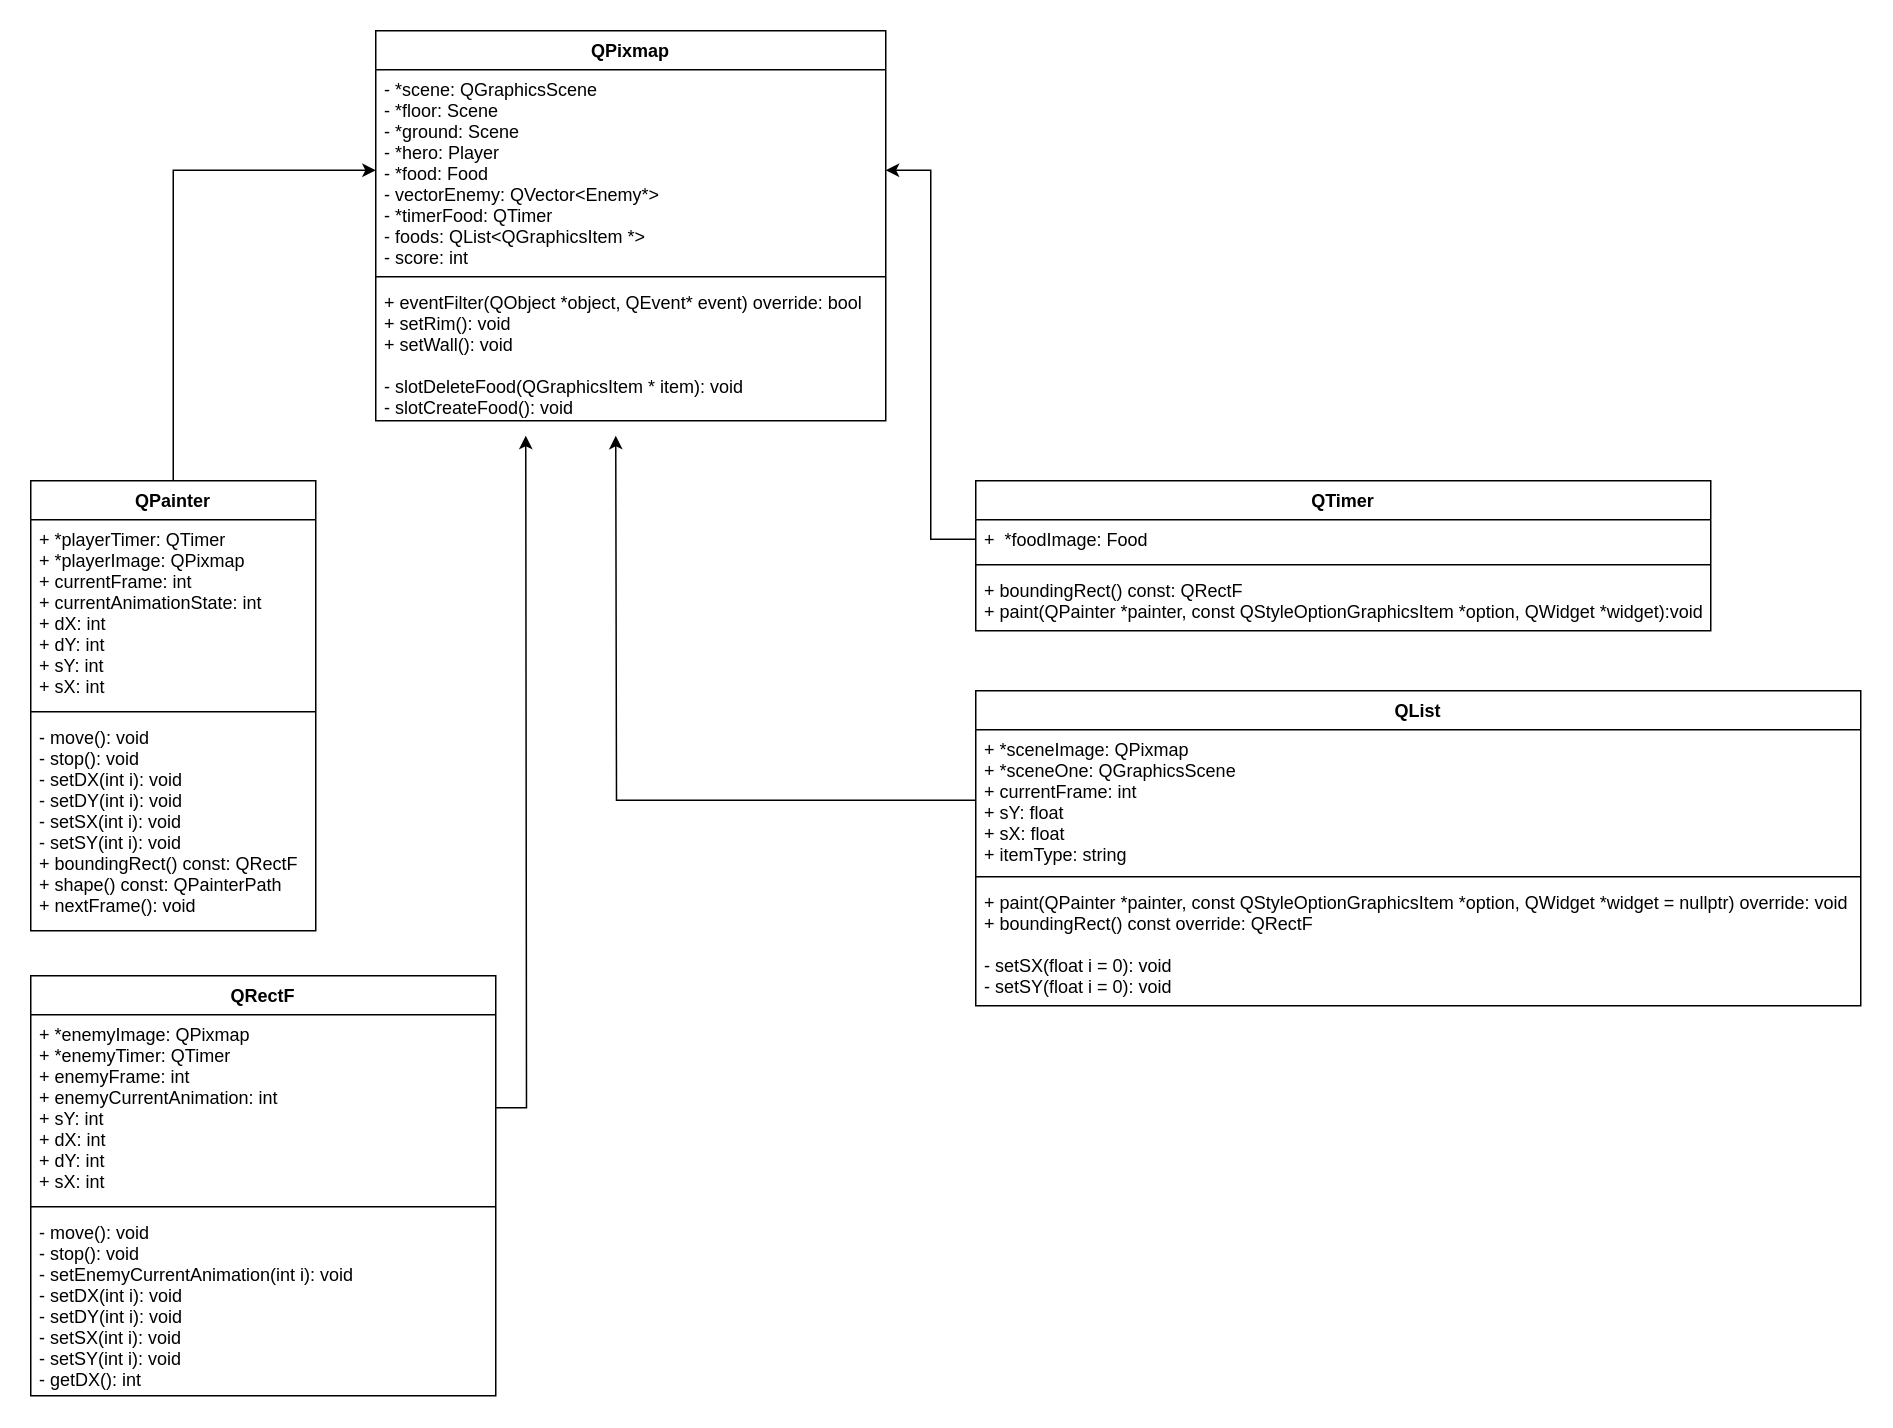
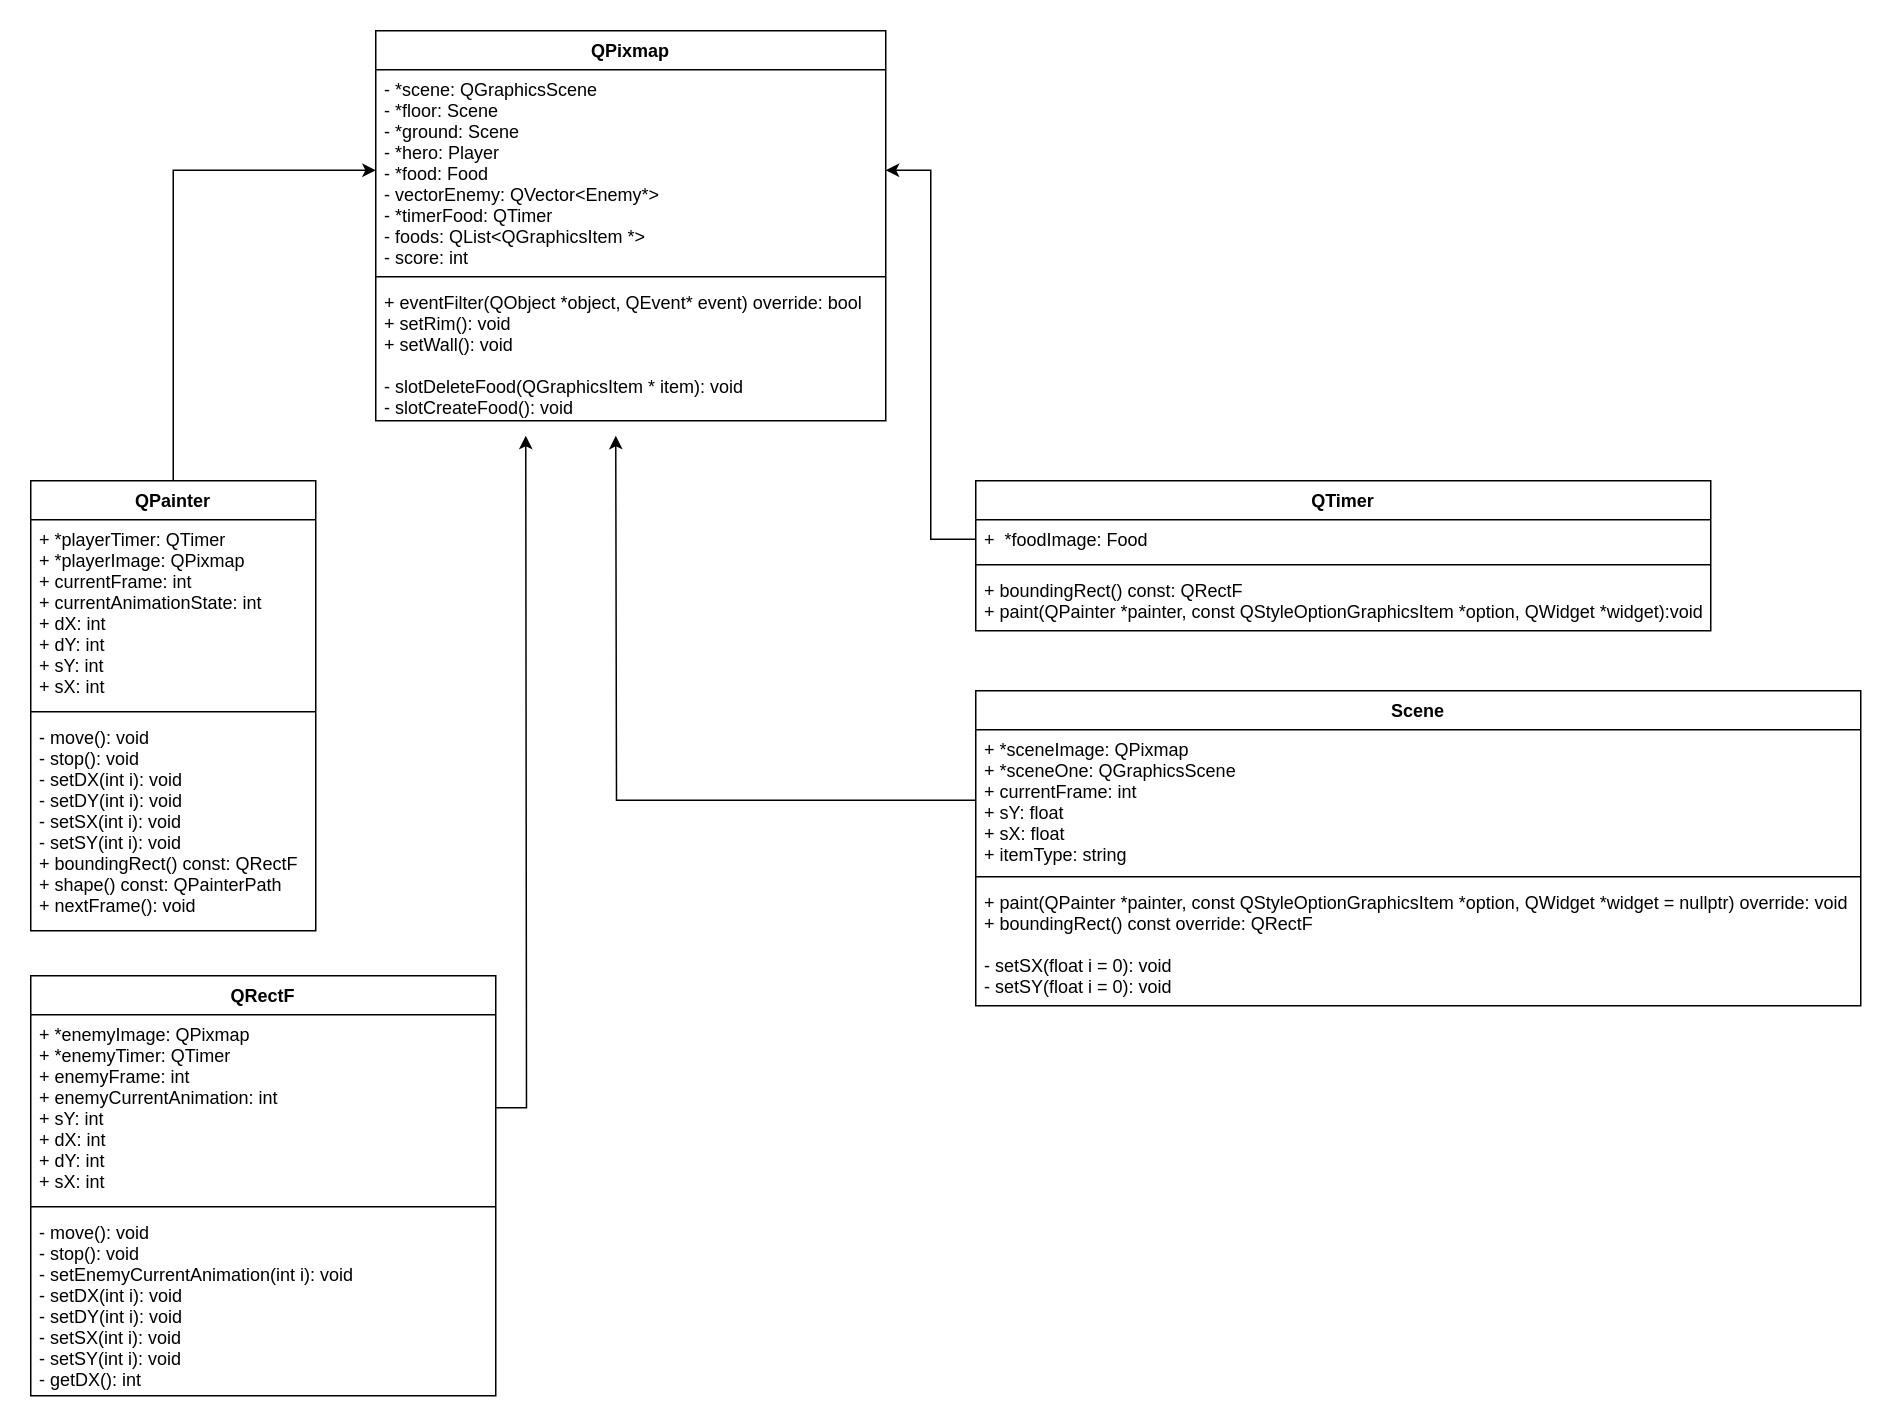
node "QList": label "QList" -> "Scene"
